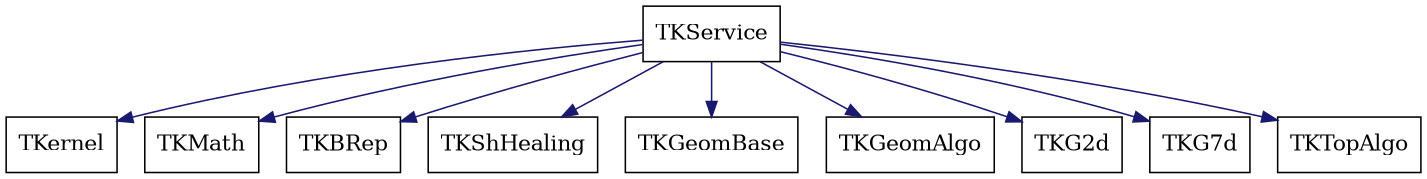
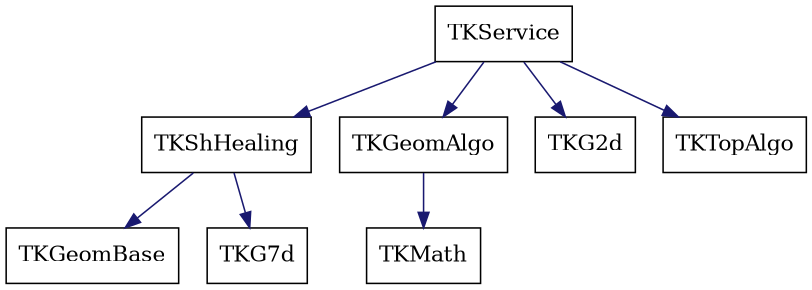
edge "TKService" -> "TKG7d": now "TKShHealing" -> "TKG7d"
edge "TKService" -> "TKMath": now "TKGeomAlgo" -> "TKMath"
edge "TKService" -> "TKGeomBase": now "TKShHealing" -> "TKGeomBase"
node "TKernel": removed
node "TKBRep": removed
